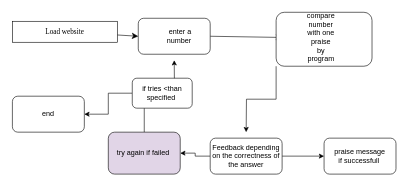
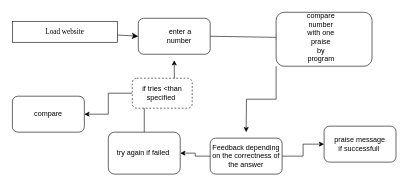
node "if tries <than specified": style solid -> dashed
node "end": label "end" -> "compare"
node "try again if failed": fillcolor #e1d5e7 -> #ffffff
node "praise message if successfull": moved (360, 156) -> (360, 144)
